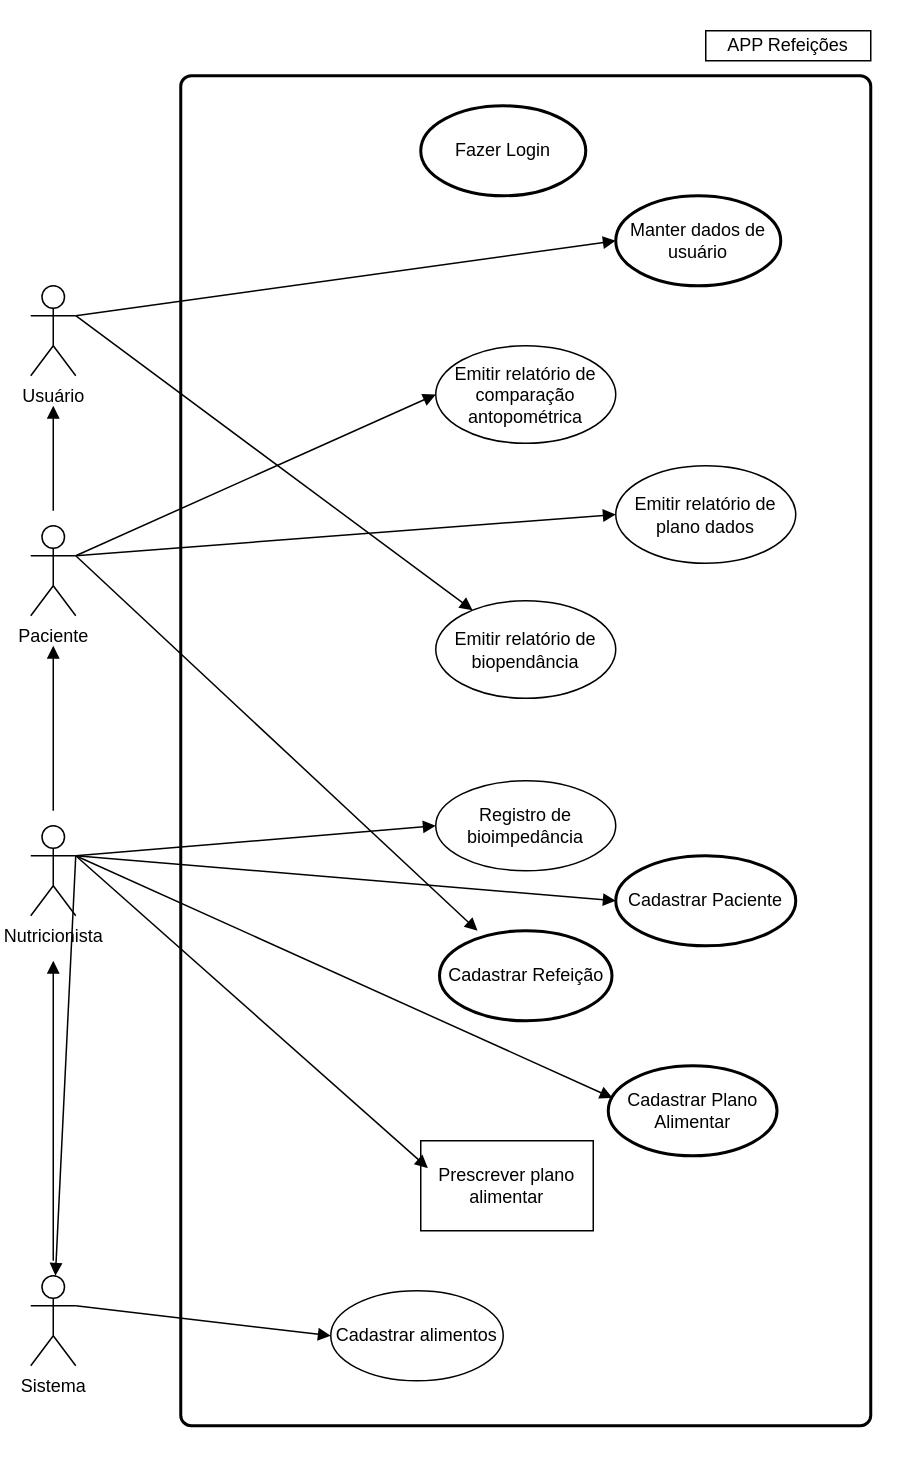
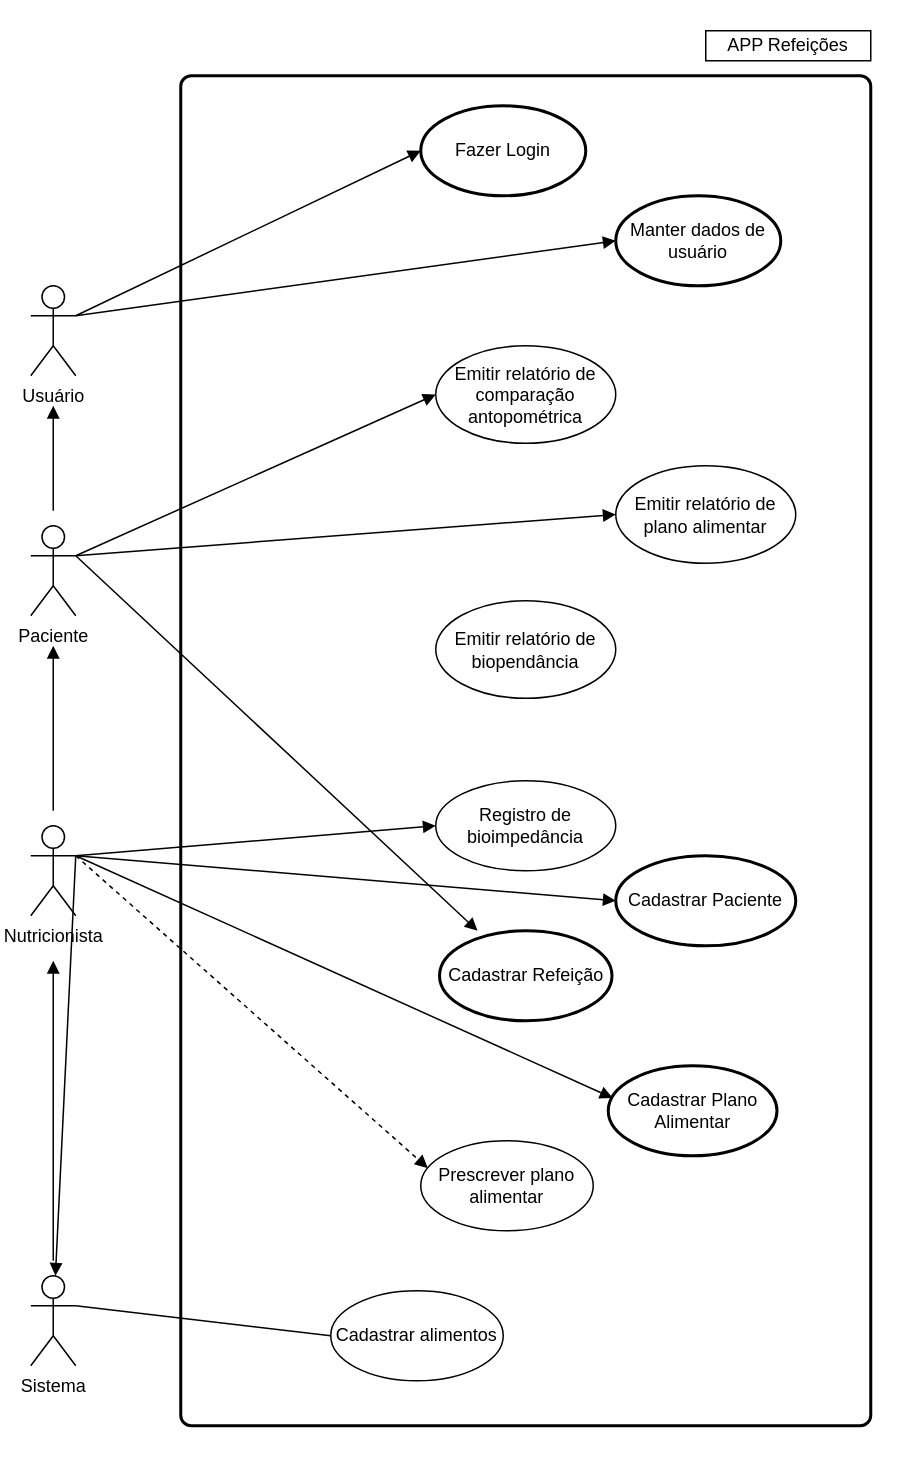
edge "Usuário" -> "Emitir relatório de biopendância": now "Usuário" -> "Fazer Login"
node "Emitir relatório de plano dados": label "Emitir relatório de plano dados" -> "Emitir relatório de plano alimentar"
edge "Nutricionista" -> "Prescrever plano alimentar": style solid -> dashed
node "Prescrever plano alimentar": shape rectangle -> ellipse
edge "Sistema" -> "Cadastrar alimentos": arrowhead block -> none
